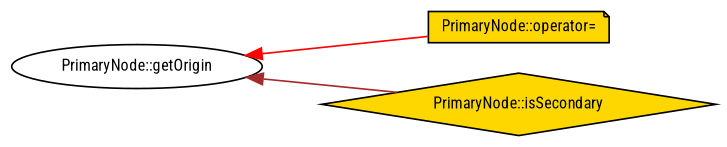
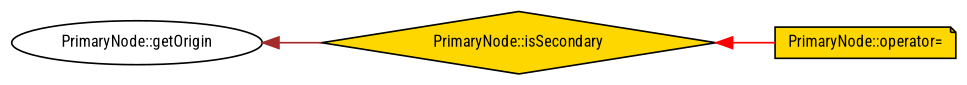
edge "PrimaryNode::operator=" -> "PrimaryNode::getOrigin": now "PrimaryNode::operator=" -> "PrimaryNode::isSecondary"
